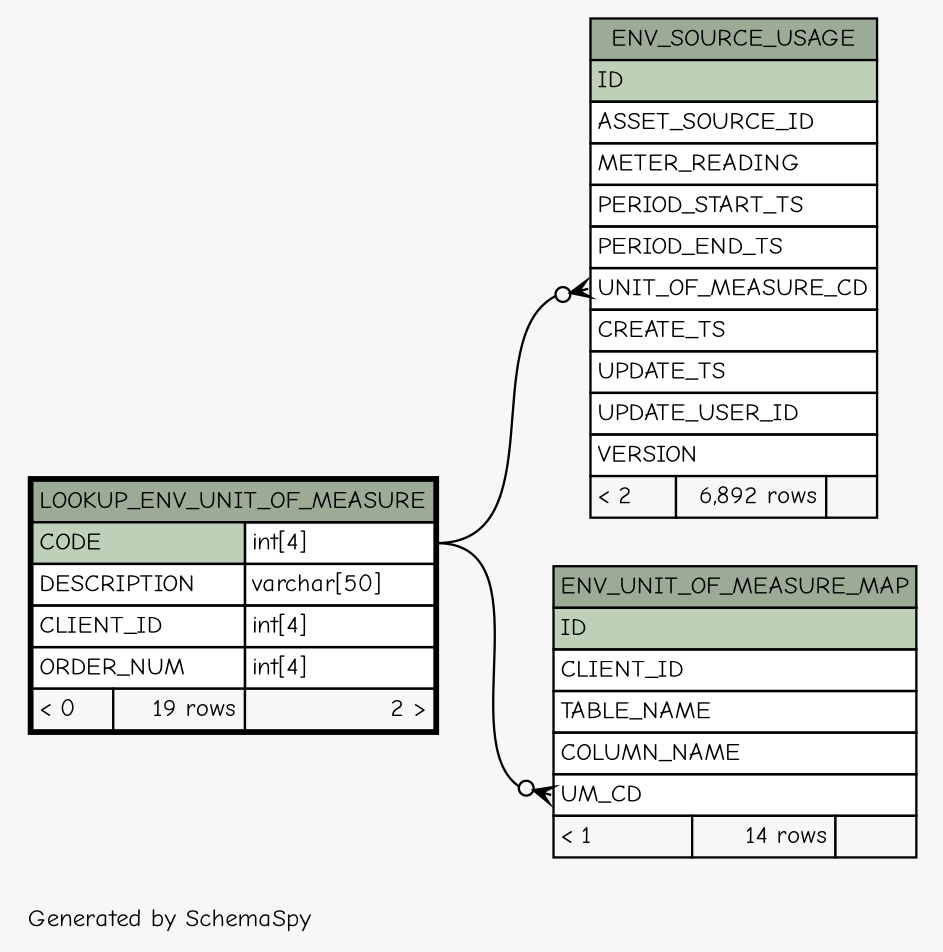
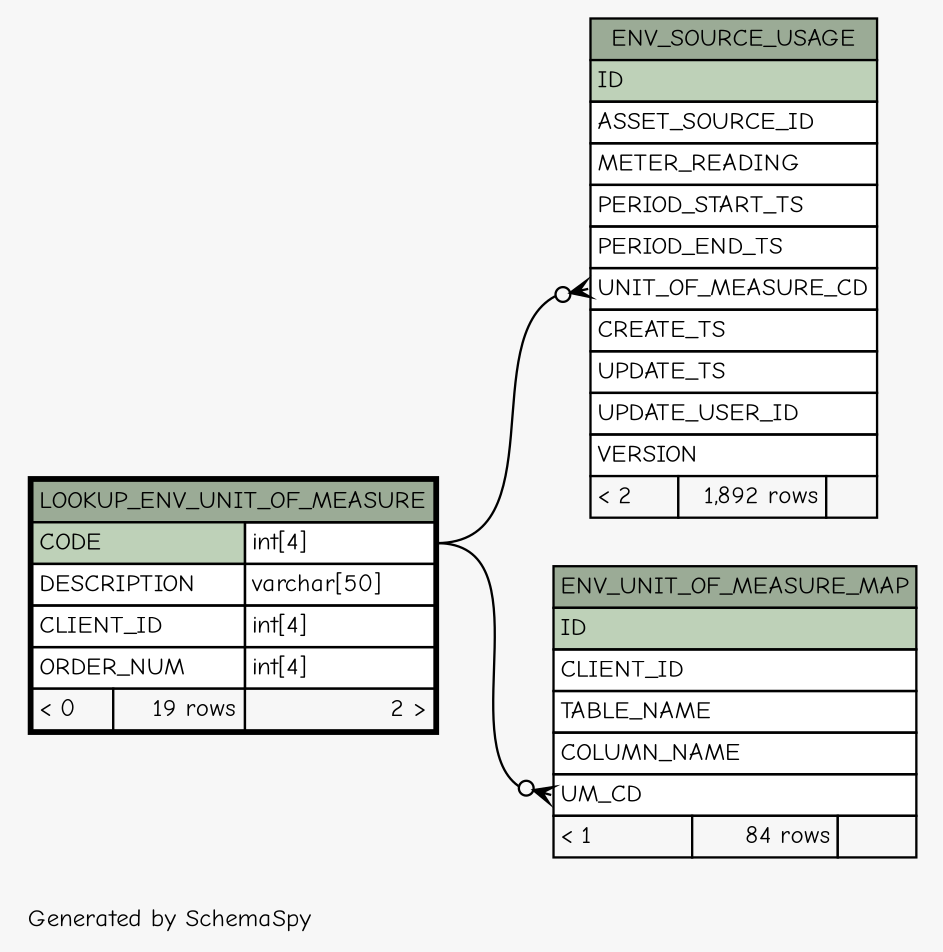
node "ENV_SOURCE_USAGE": text "6,892 rows" -> "1,892 rows"
node "ENV_UNIT_OF_MEASURE_MAP": text "14 rows" -> "84 rows"
